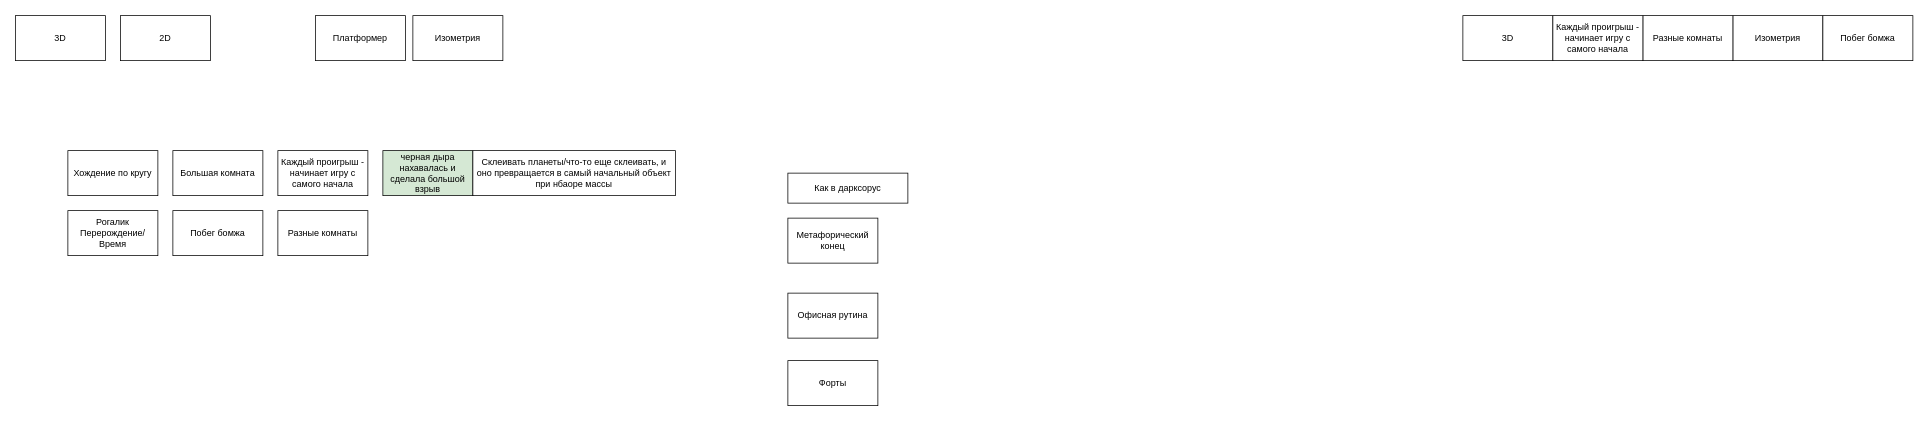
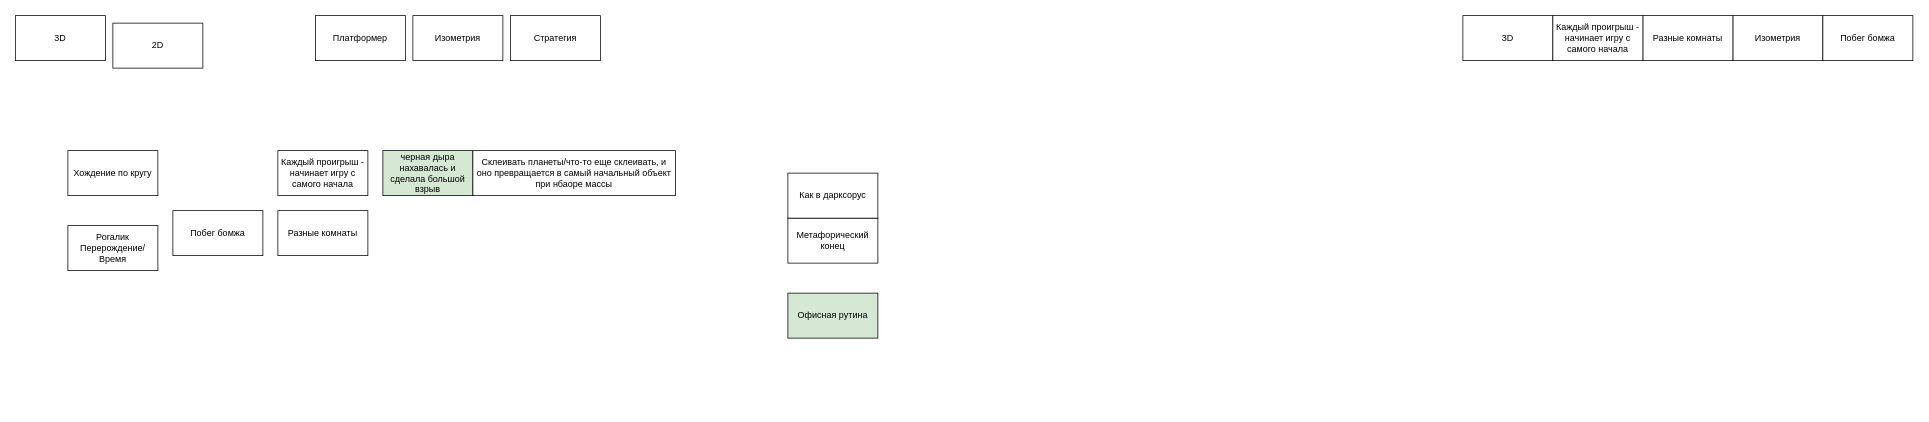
node "2D": moved (165, 38) -> (158, 45)
node "Стратегия": added
node "Большая комната": removed
node "Как в дарксорус": size 120x30 -> 90x45
node "Рогалик Перерождение/Время": moved (113, 233) -> (113, 248)
node "Офисная рутина": fillcolor #ffffff -> #d5e8d4
node "Форты": removed
